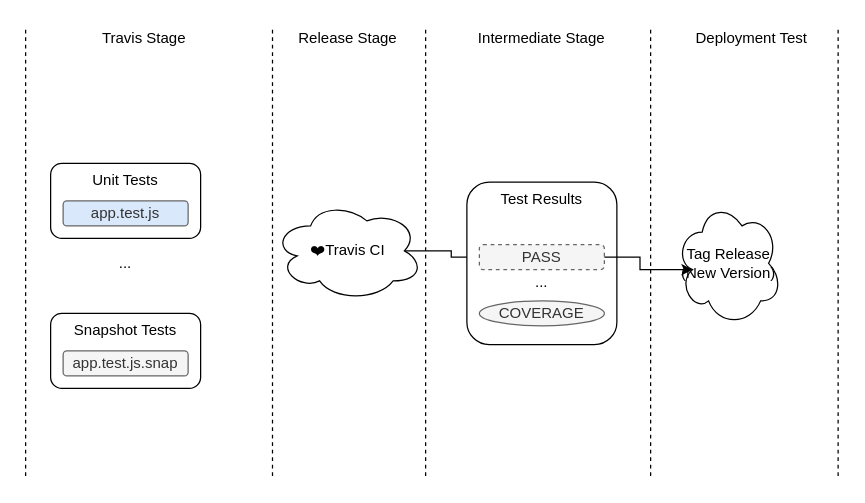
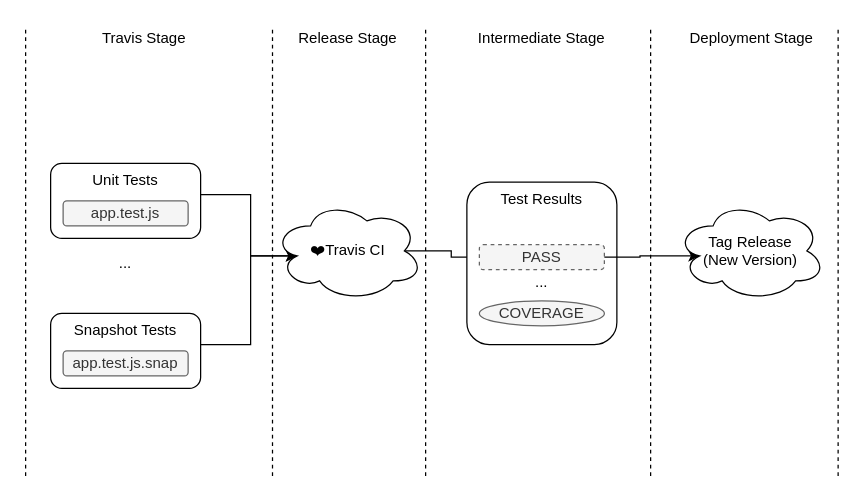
node "Deployment Test": label "Deployment Test" -> "Deployment Stage"
edge "Unit Tests" -> "❤️Travis CI": added
node "app.test.js": fillcolor #dae8fc -> #f5f5f5
node "Tag Release (New Version)": size 106x125 -> 150x100
edge "Snapshot Tests" -> "❤️Travis CI": added
